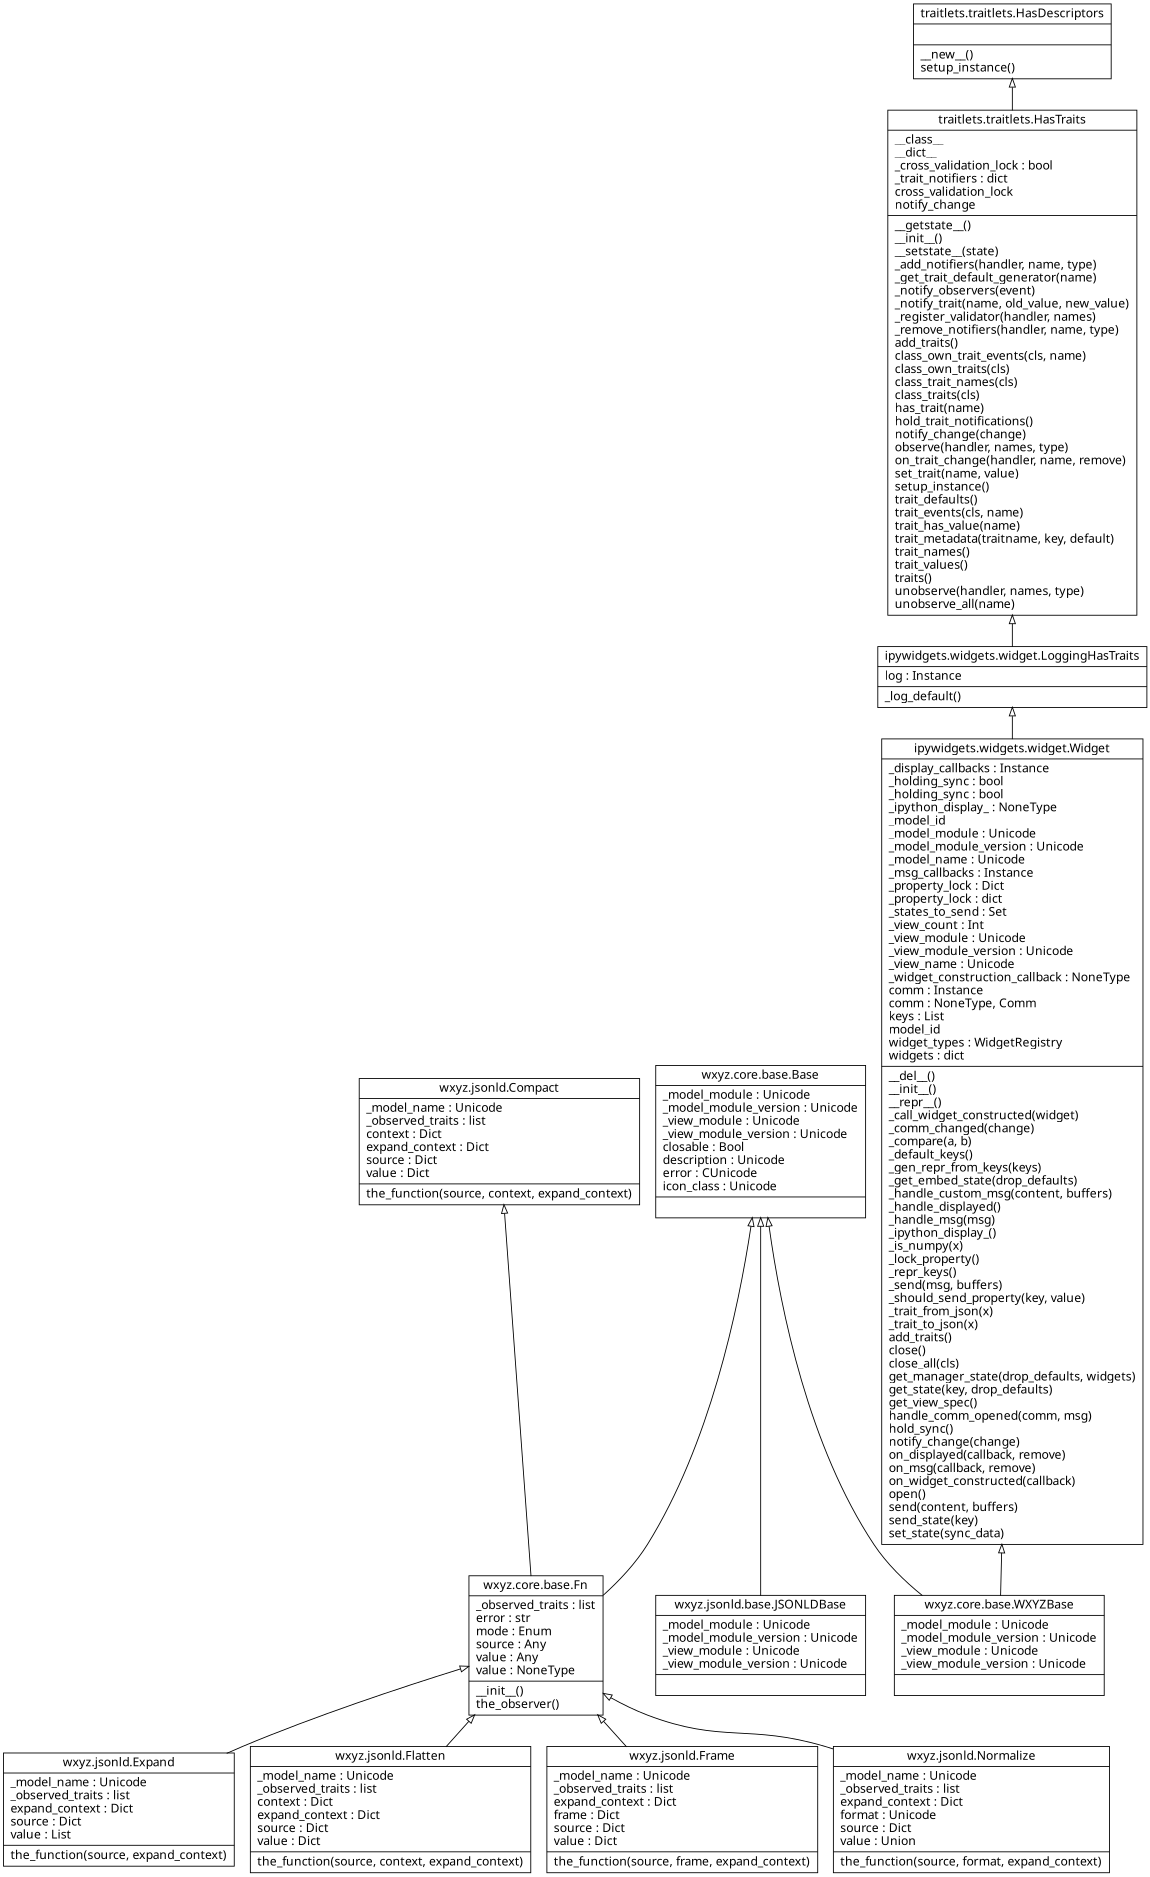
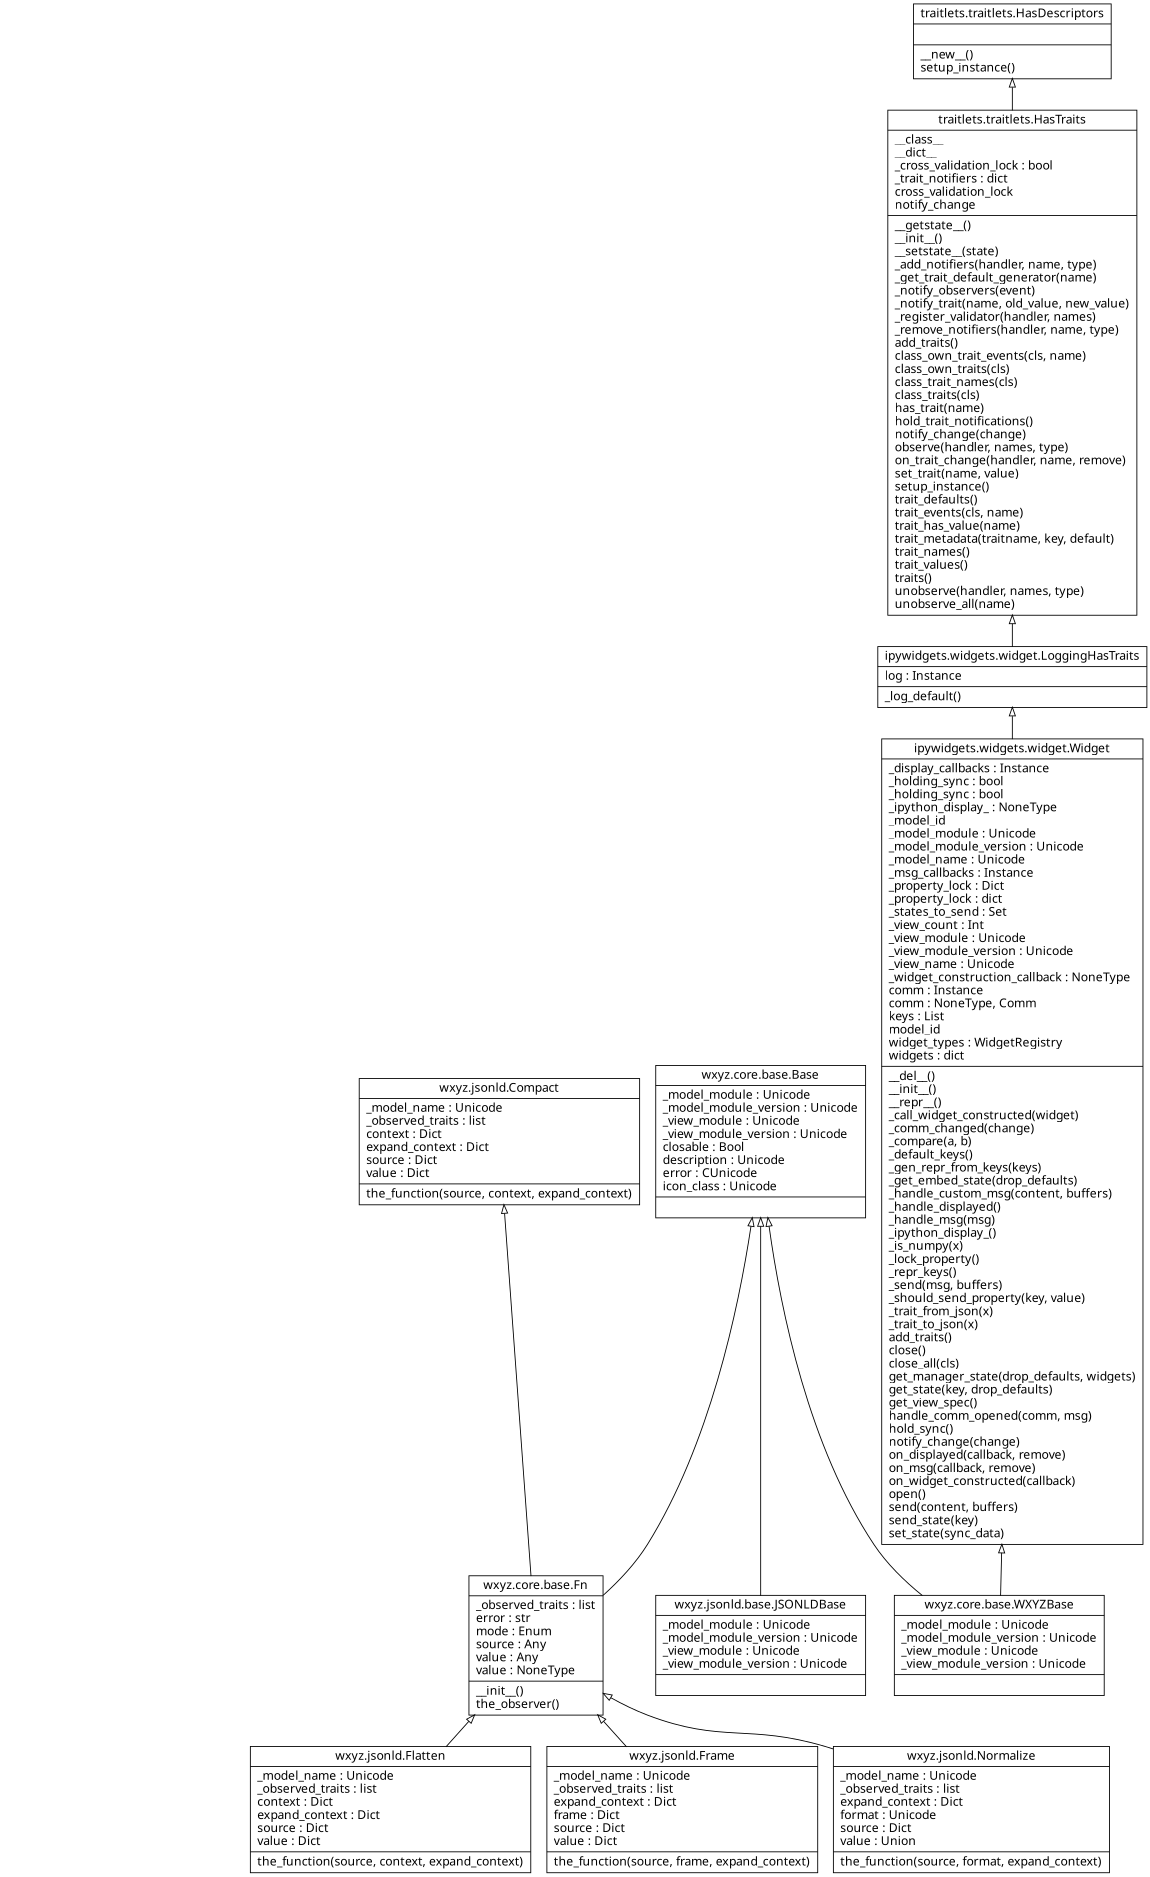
node "wxyz.jsonld.Expand": removed
